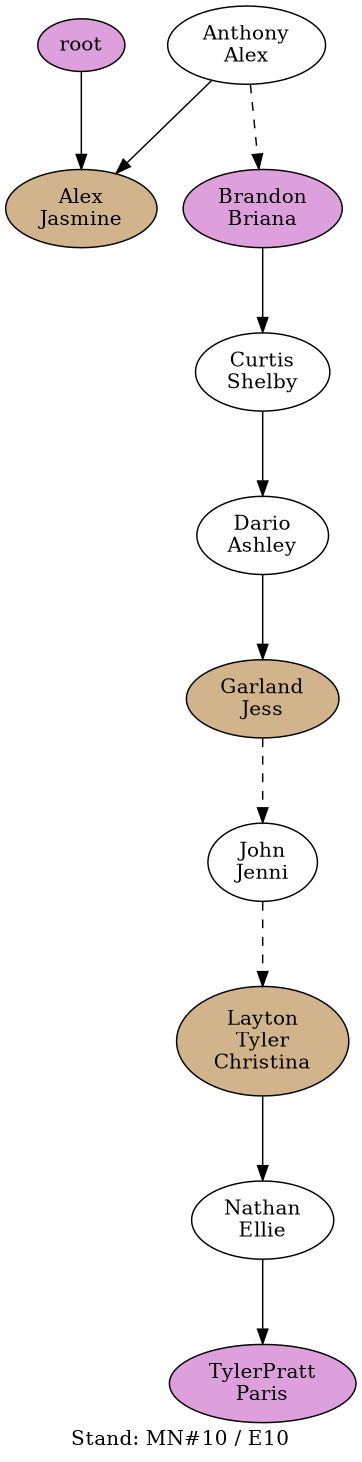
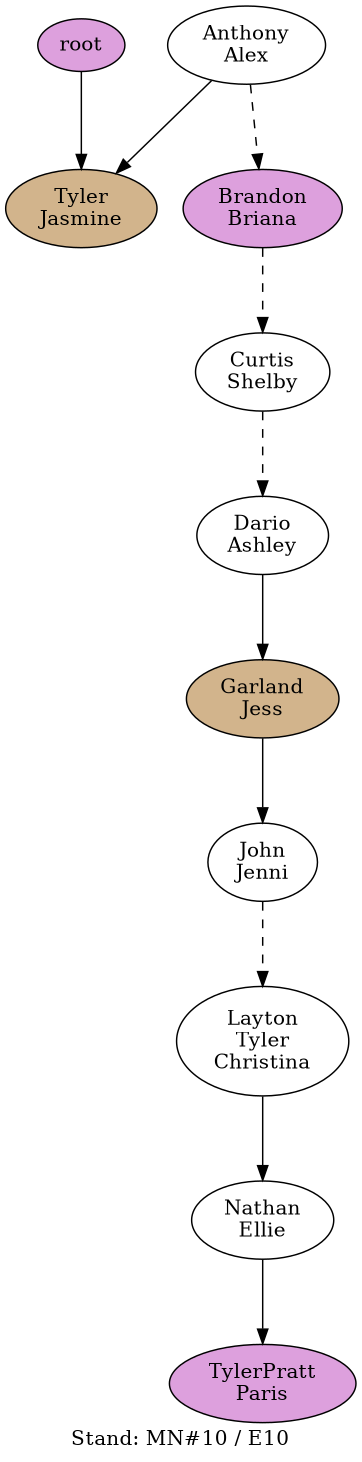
node "Alex Jasmine": label "Alex Jasmine" -> "Tyler Jasmine"
edge "Brandon Briana" -> "Curtis Shelby": style solid -> dashed
edge "Curtis Shelby" -> "Dario Ashley": style solid -> dashed
edge "Garland Jess" -> "John Jenni": style dashed -> solid
node "Layton Tyler Christina": fillcolor tan -> white
